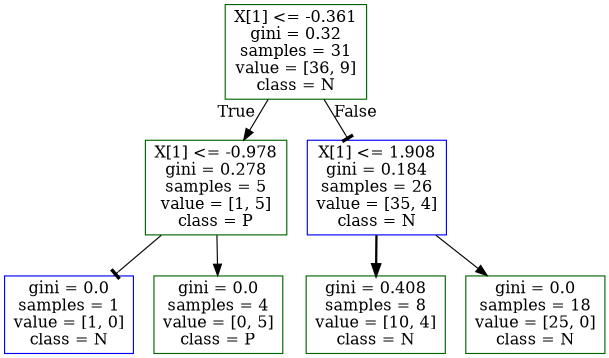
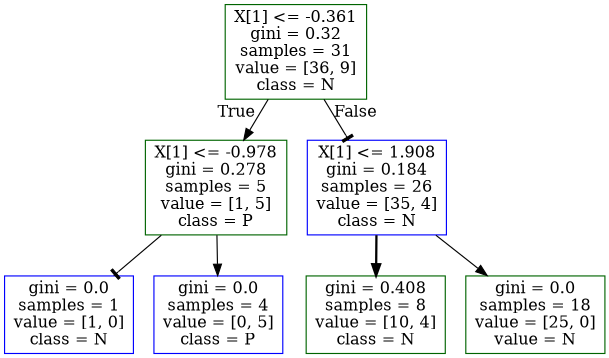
node "gini = 0.0 samples = 4 value = [0, 5] class = P": color darkgreen -> blue
node "gini = 0.0 samples = 18 value = [25, 0] class = N": label "gini = 0.0 samples = 18 value = [25, 0] class = N" -> "gini = 0.0 samples = 18 value = [25, 0] value = N"
